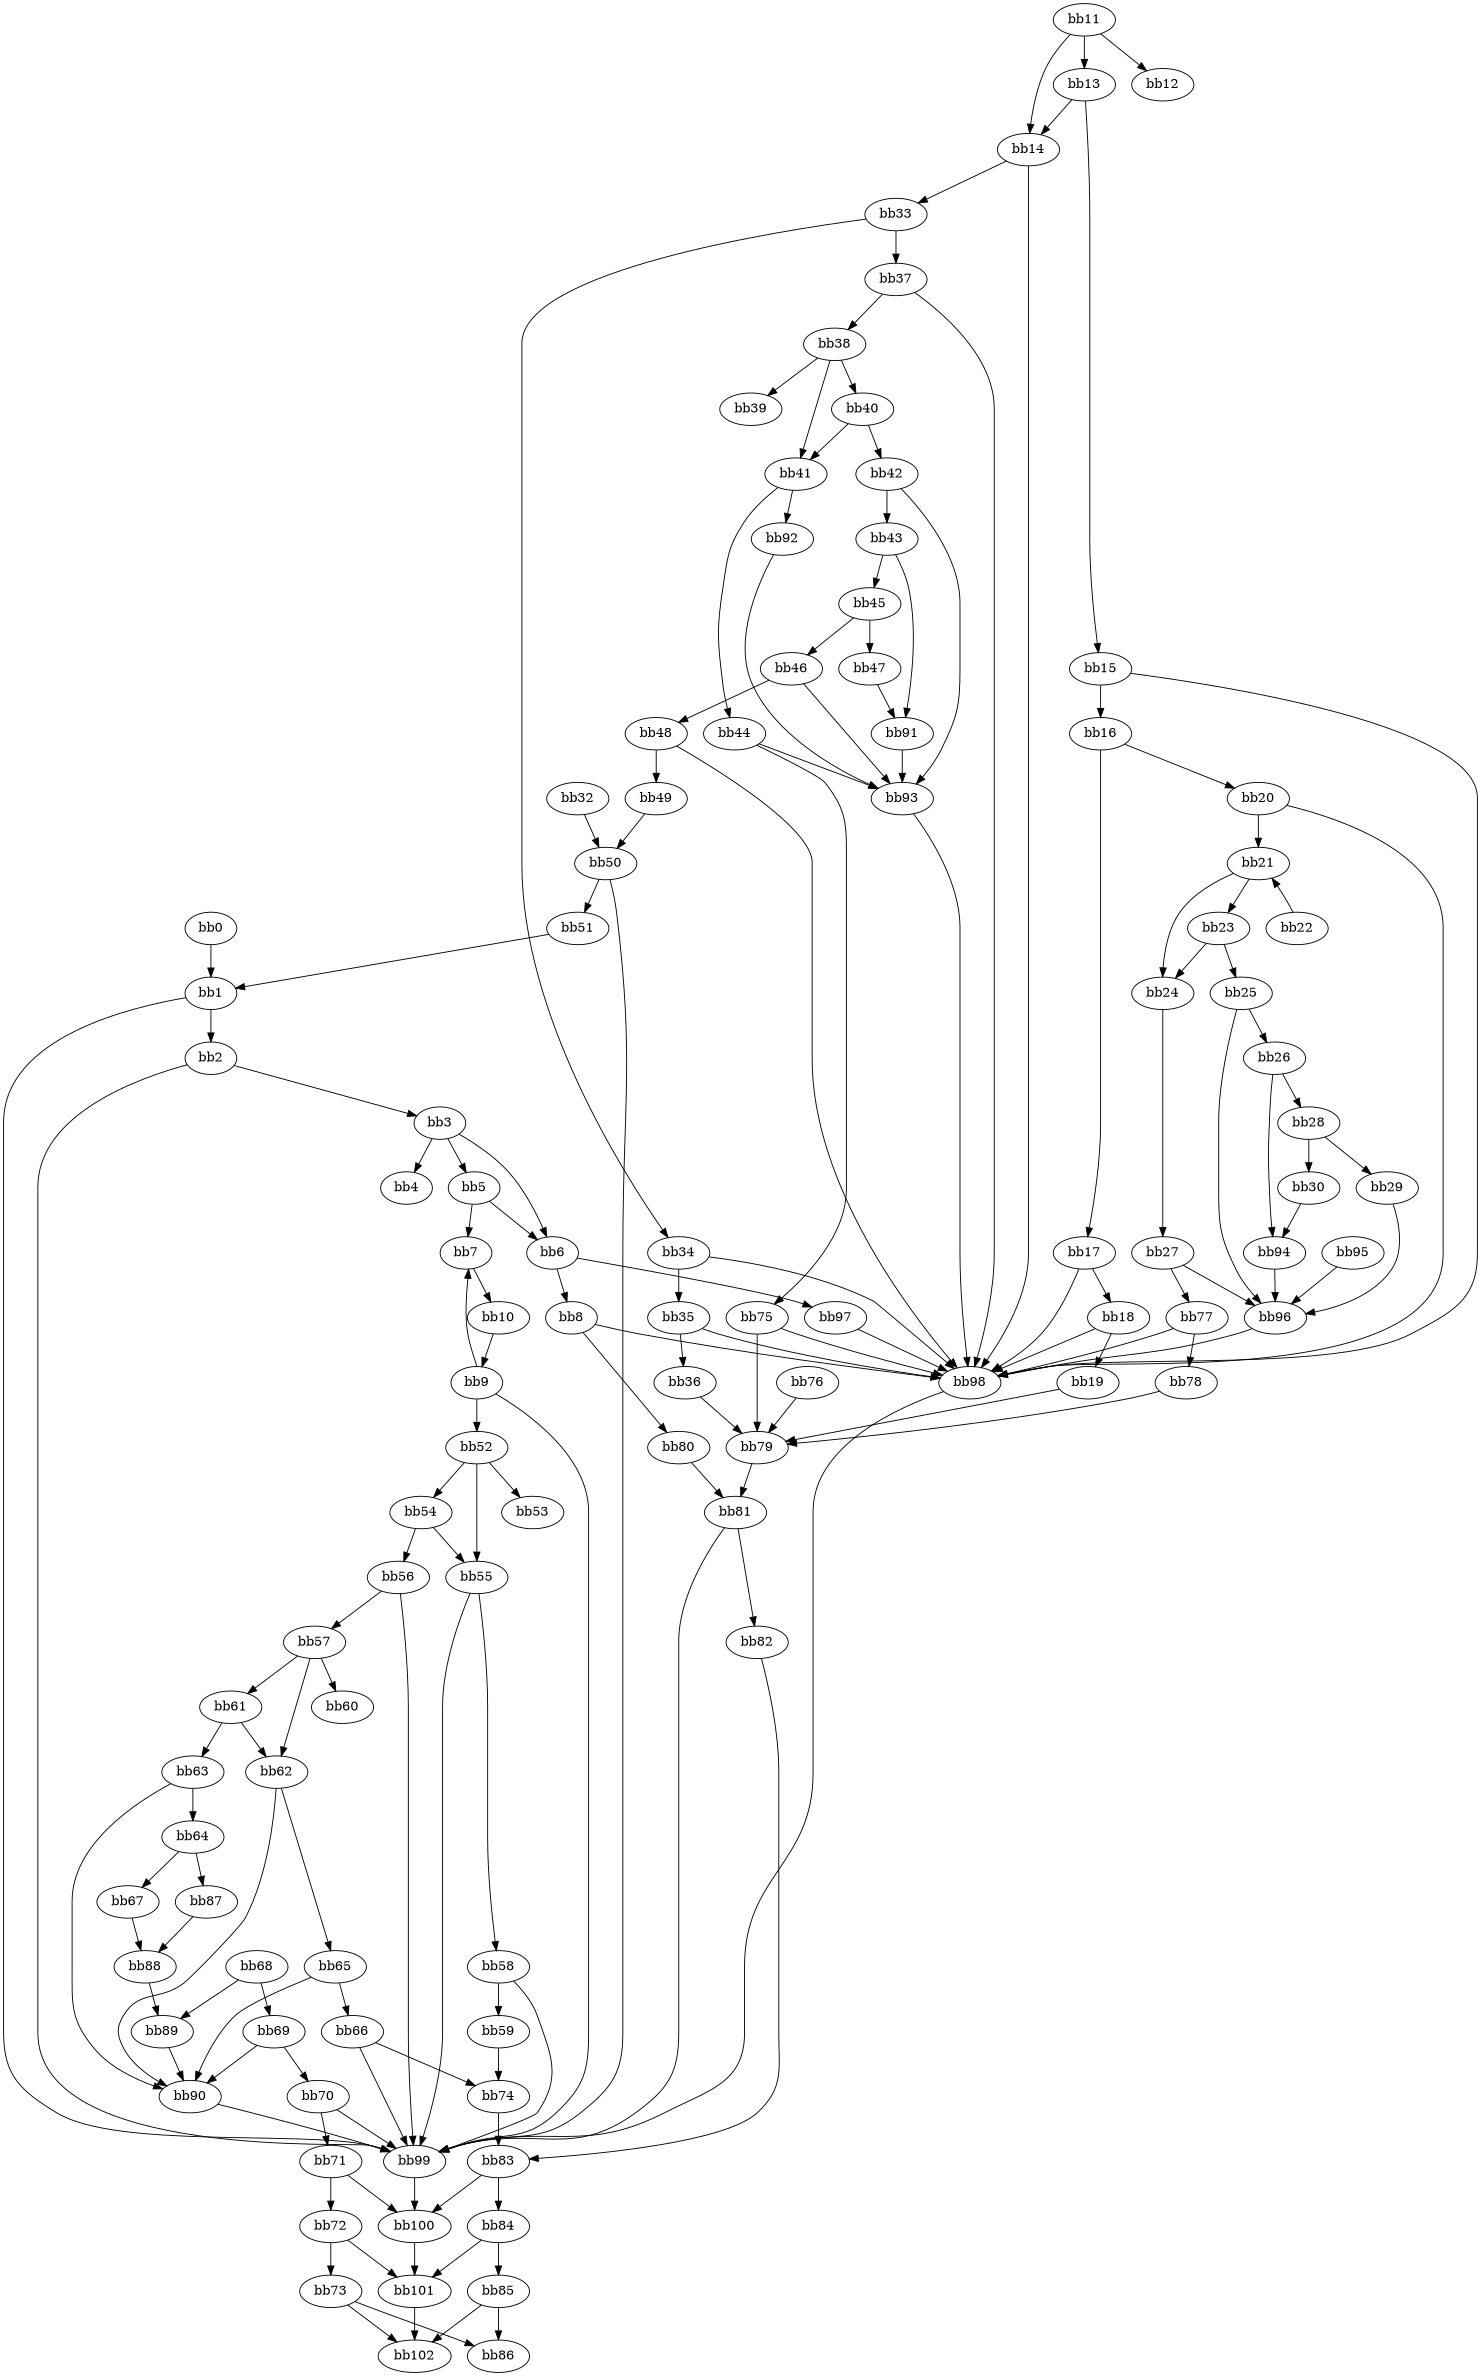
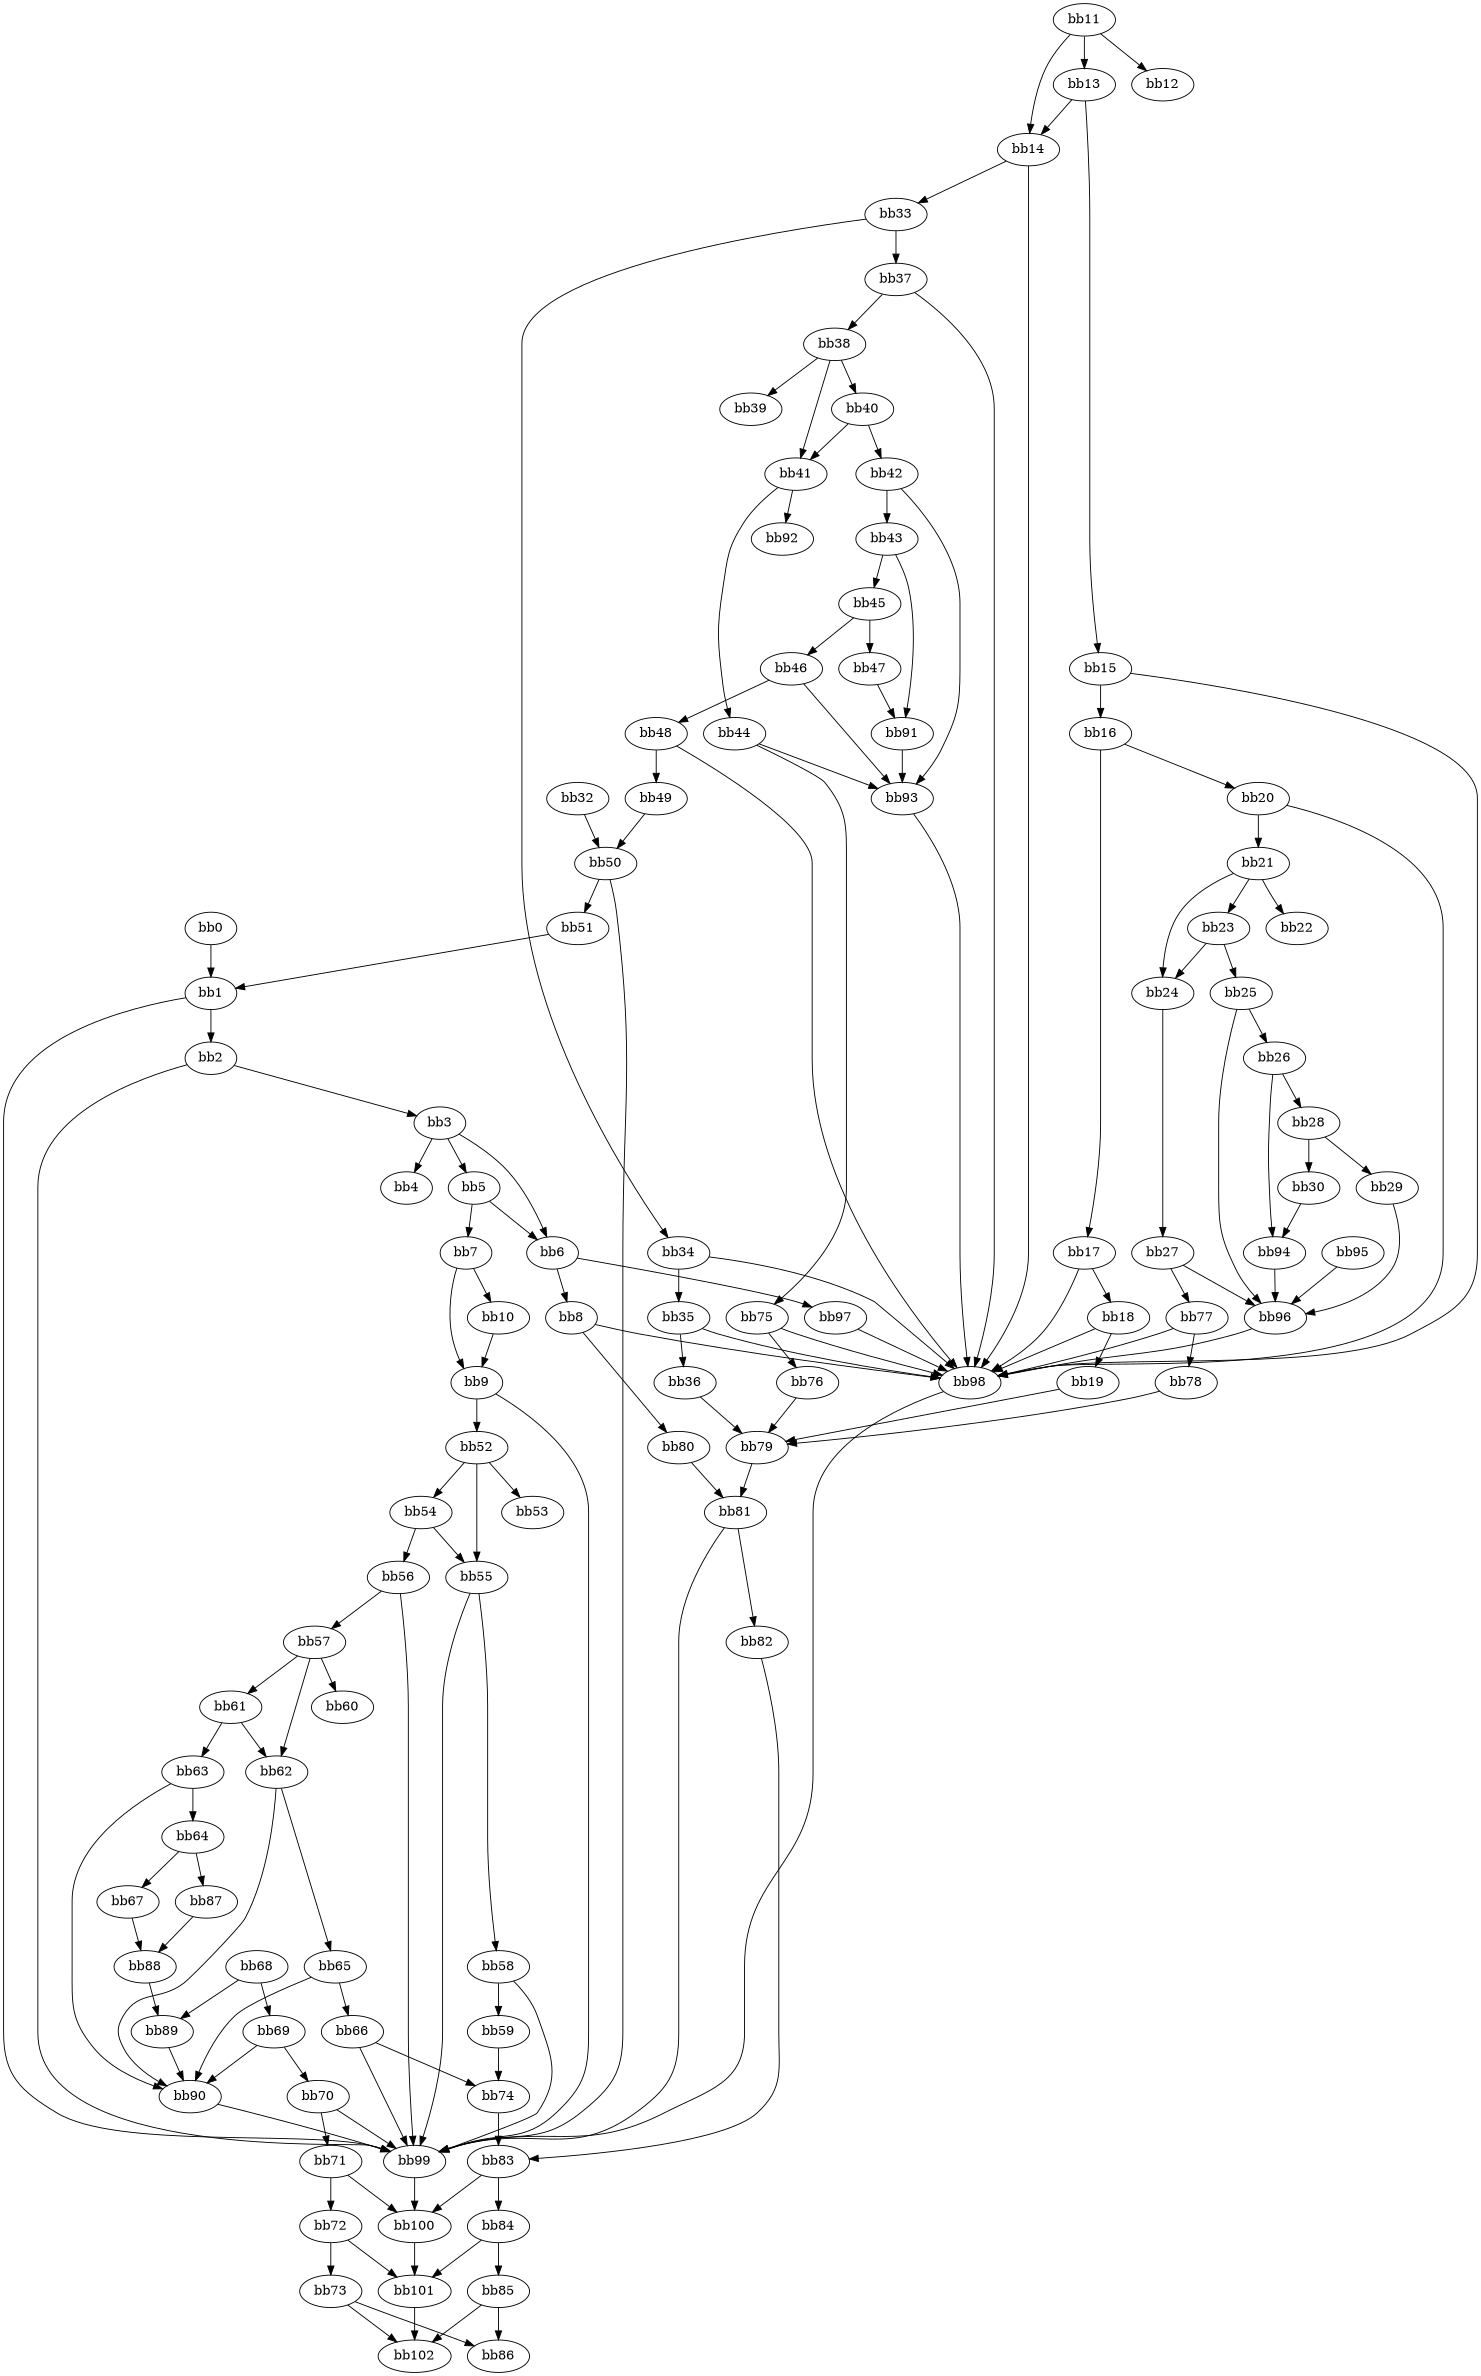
edge "bb92" -> "bb93": removed
edge "bb22" -> "bb21": reversed
edge "bb9" -> "bb7": reversed
edge "bb75" -> "bb79": now "bb75" -> "bb76"
